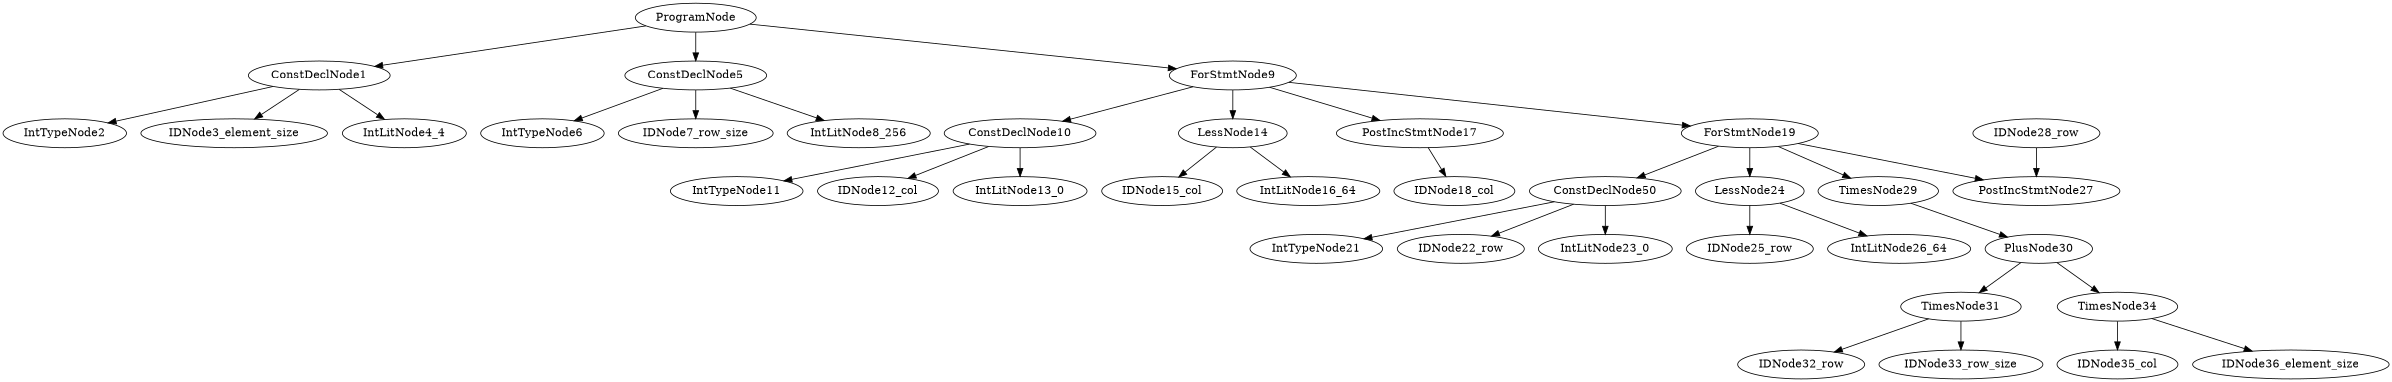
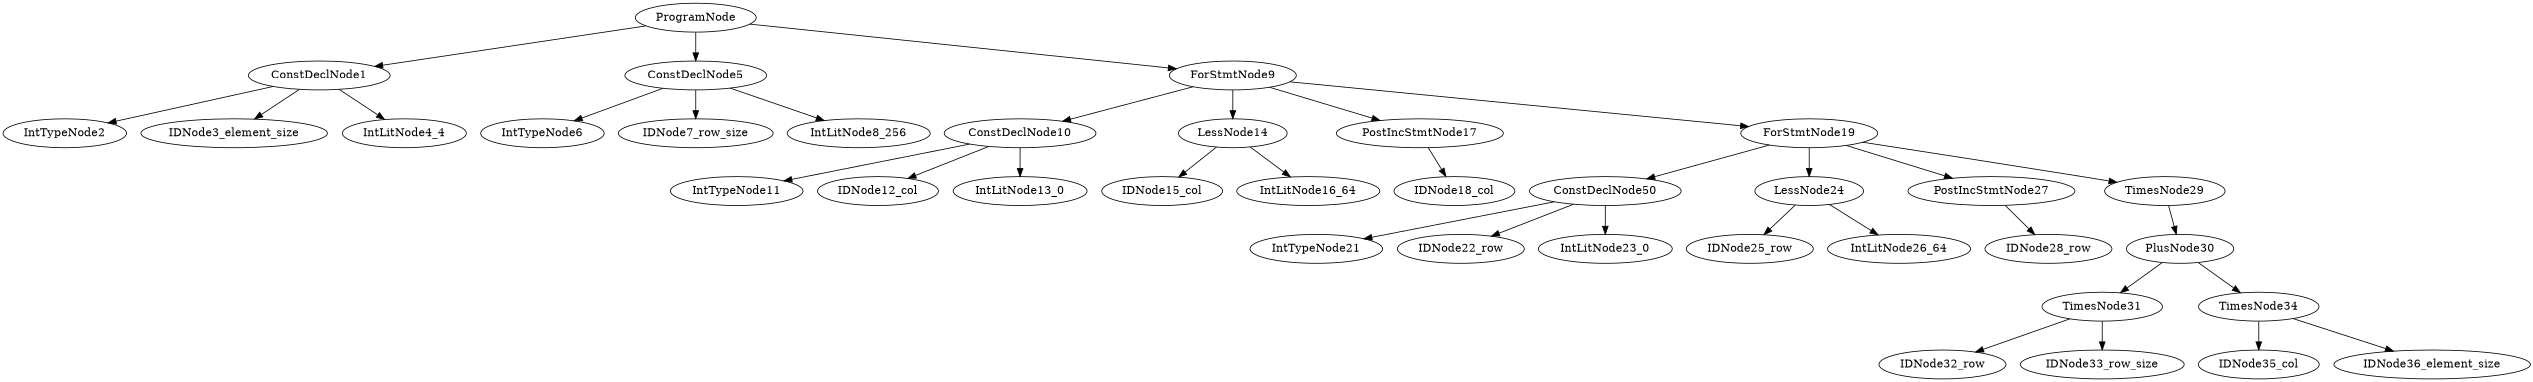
edge "IDNode28_row" -> "PostIncStmtNode27": reversed
